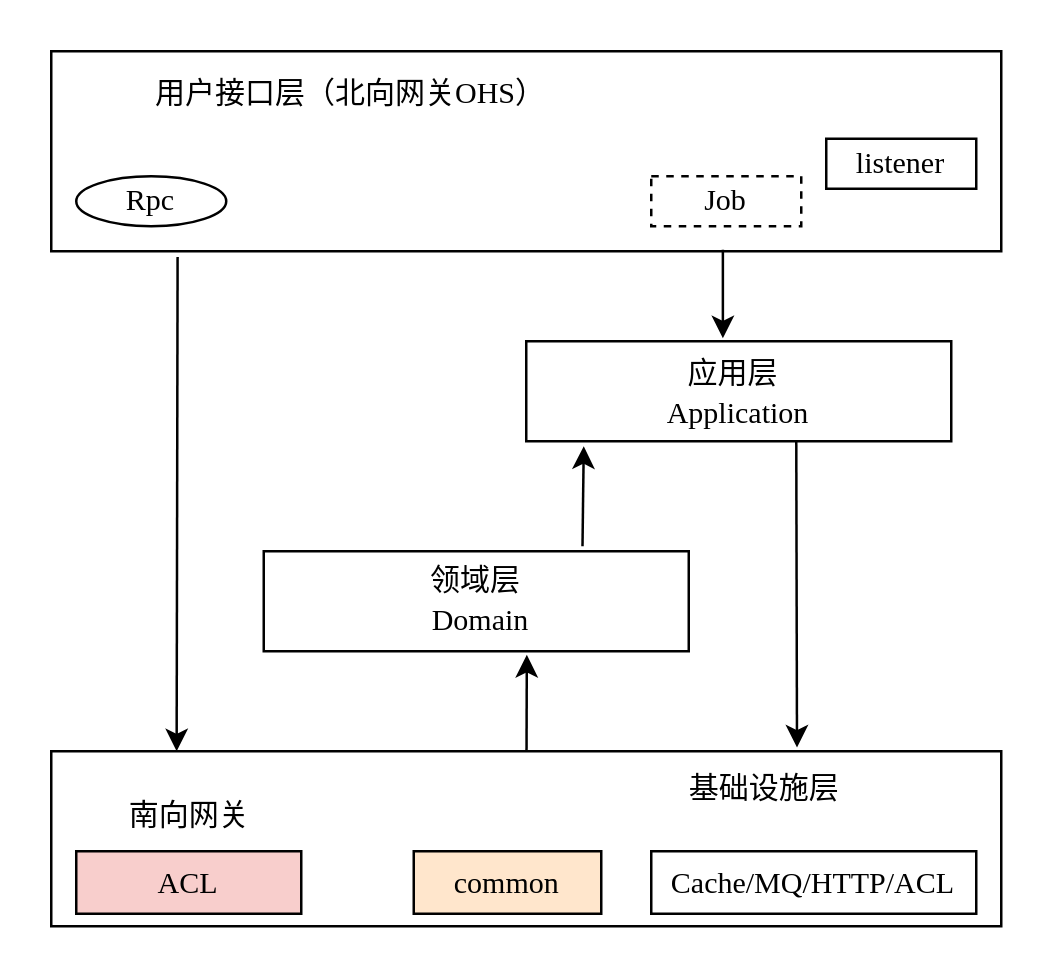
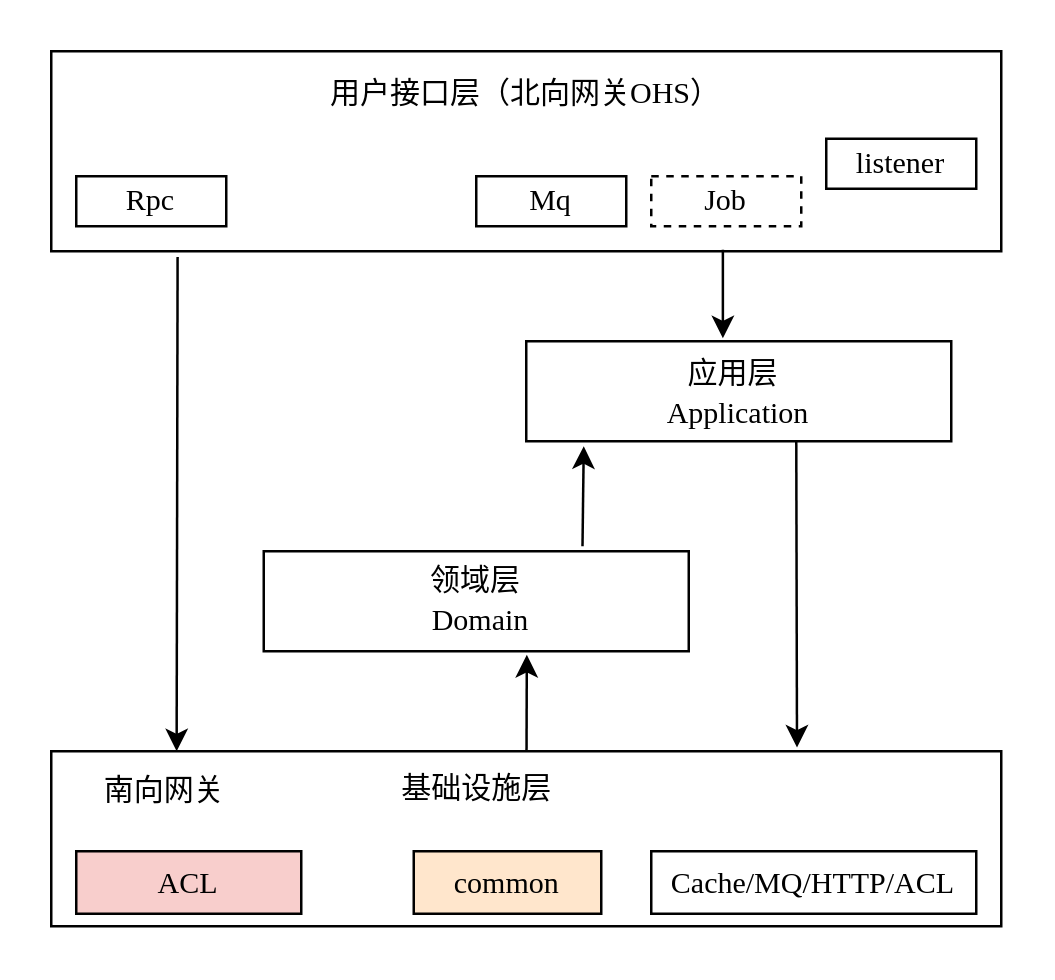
node "用户接口层（北向网关OHS）": moved (351, 94) -> (526, 94)
node "Rpc": shape ellipse -> rectangle
node "Mq": added
node "基础设施层": moved (764, 789) -> (476, 789)
node "南向网关": moved (189, 816) -> (164, 791)
